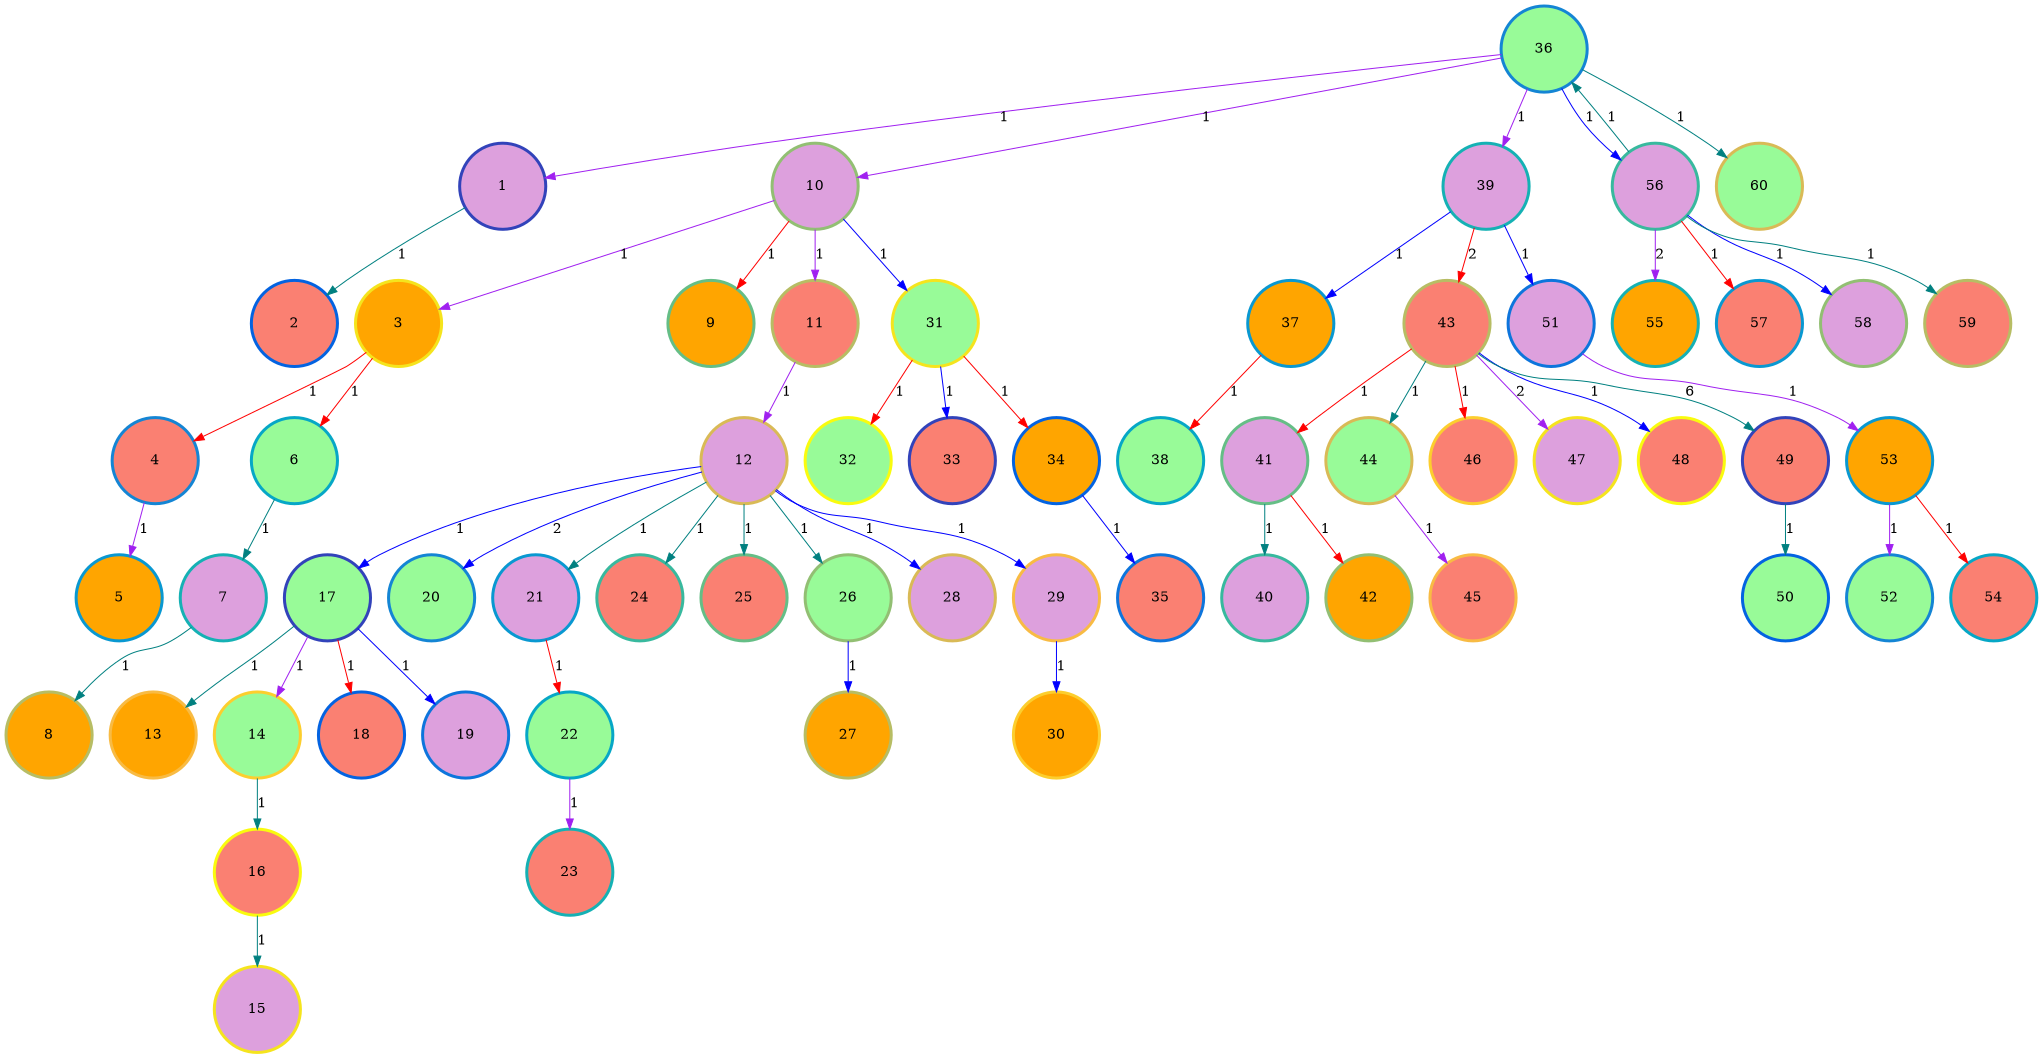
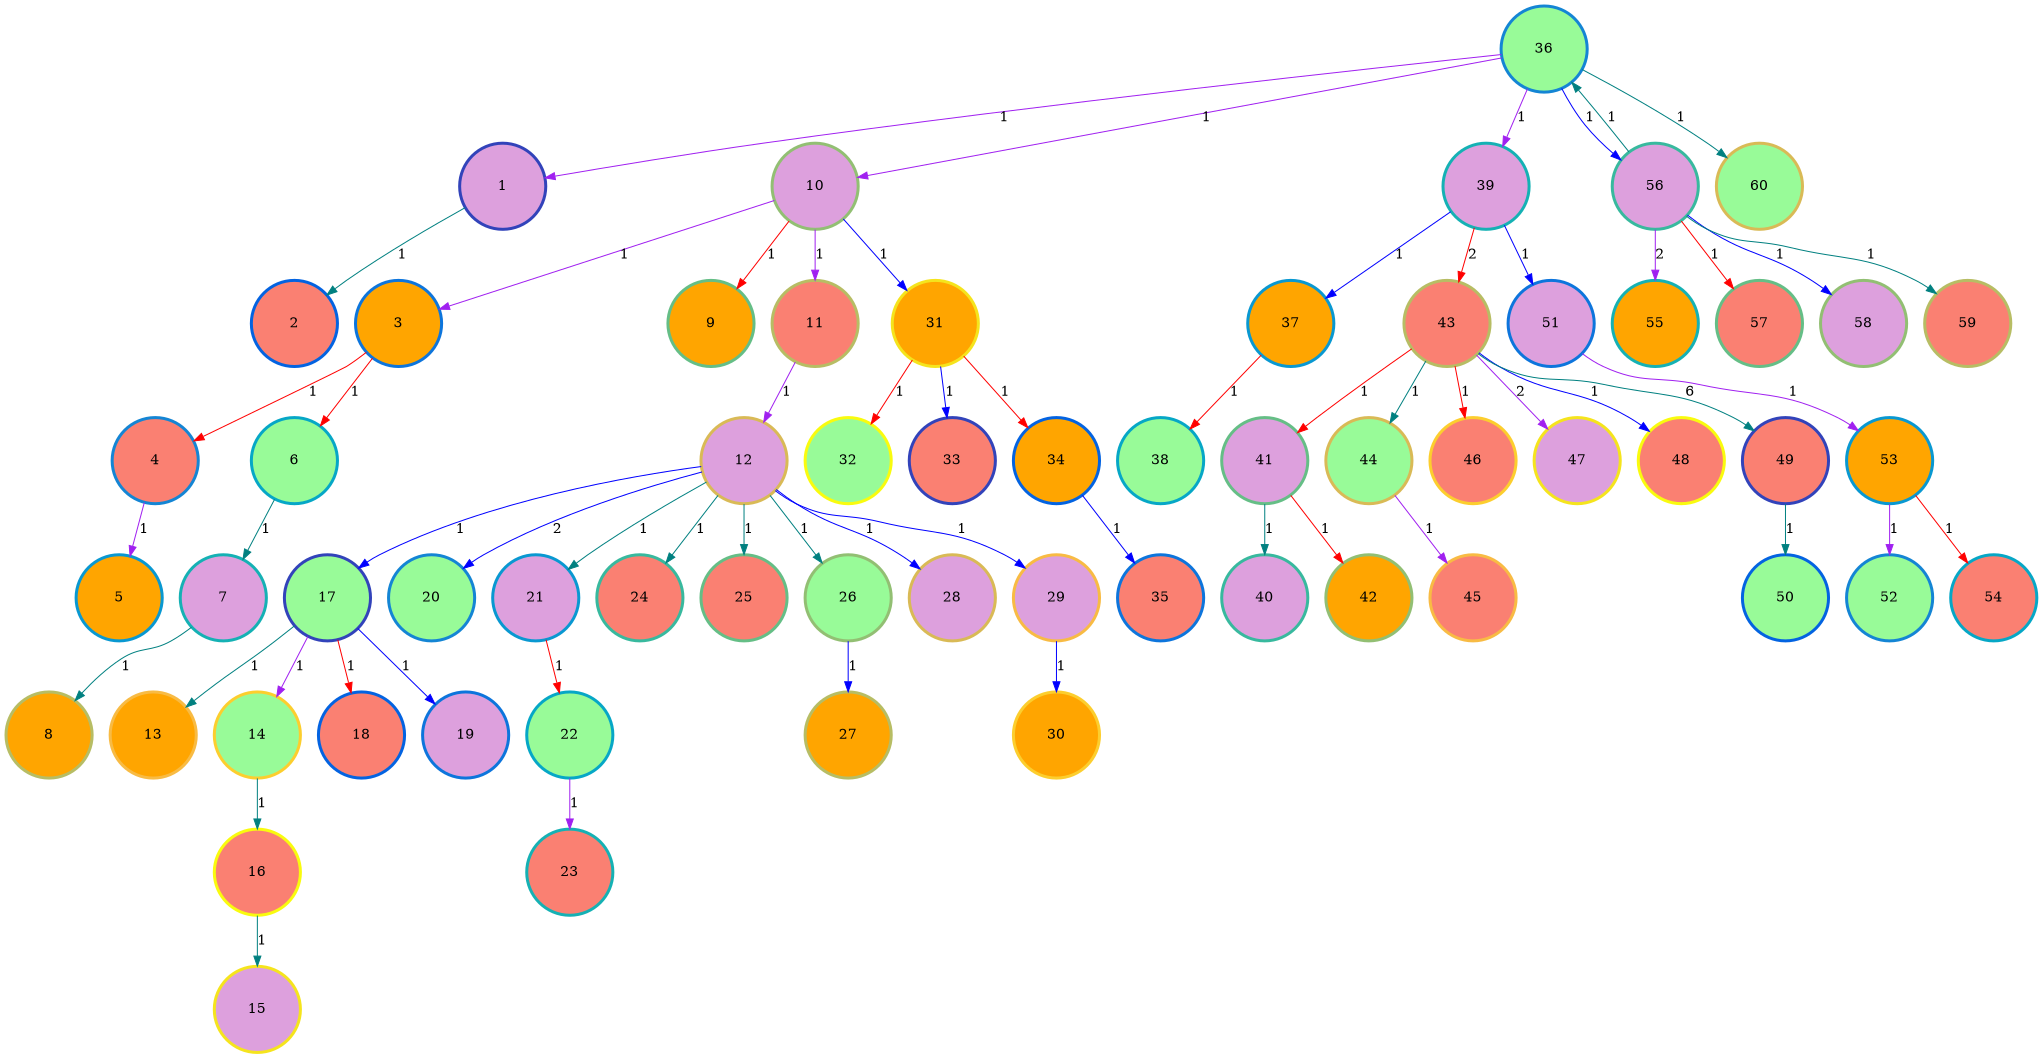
node "3": color #f5e41d -> #0d75dc
node "31": fillcolor palegreen -> orange
node "57": color #0998d1 -> #65be86
